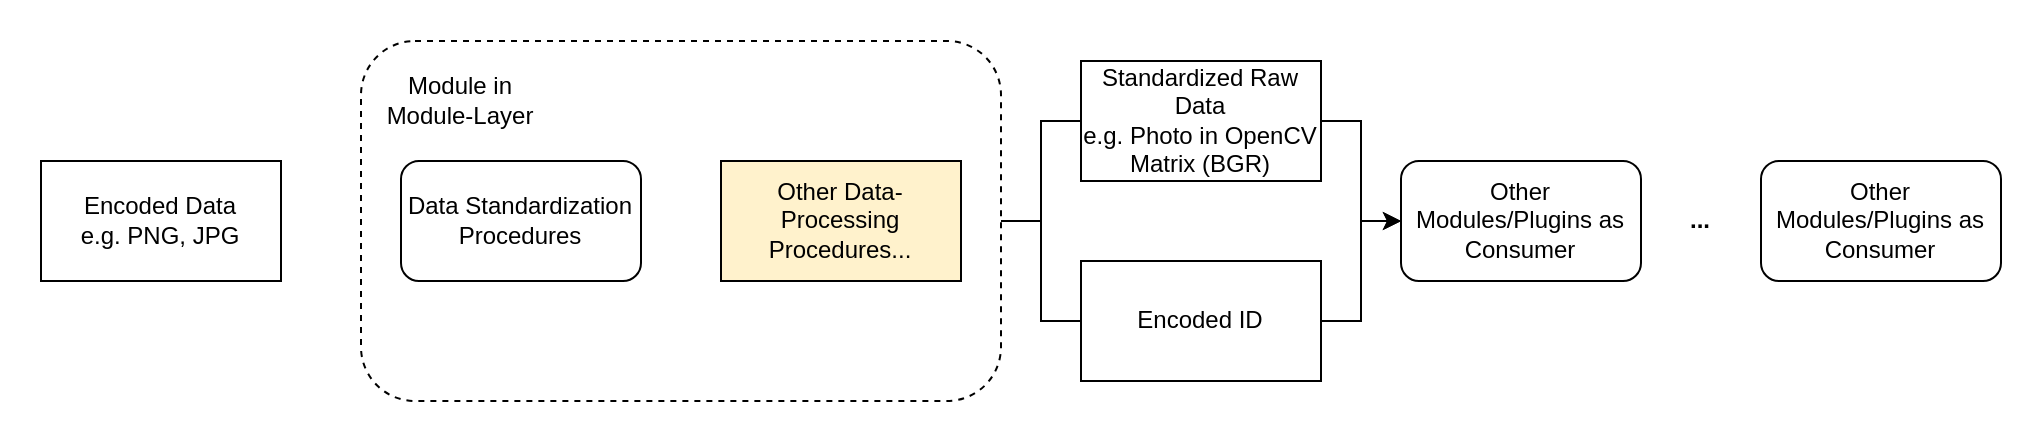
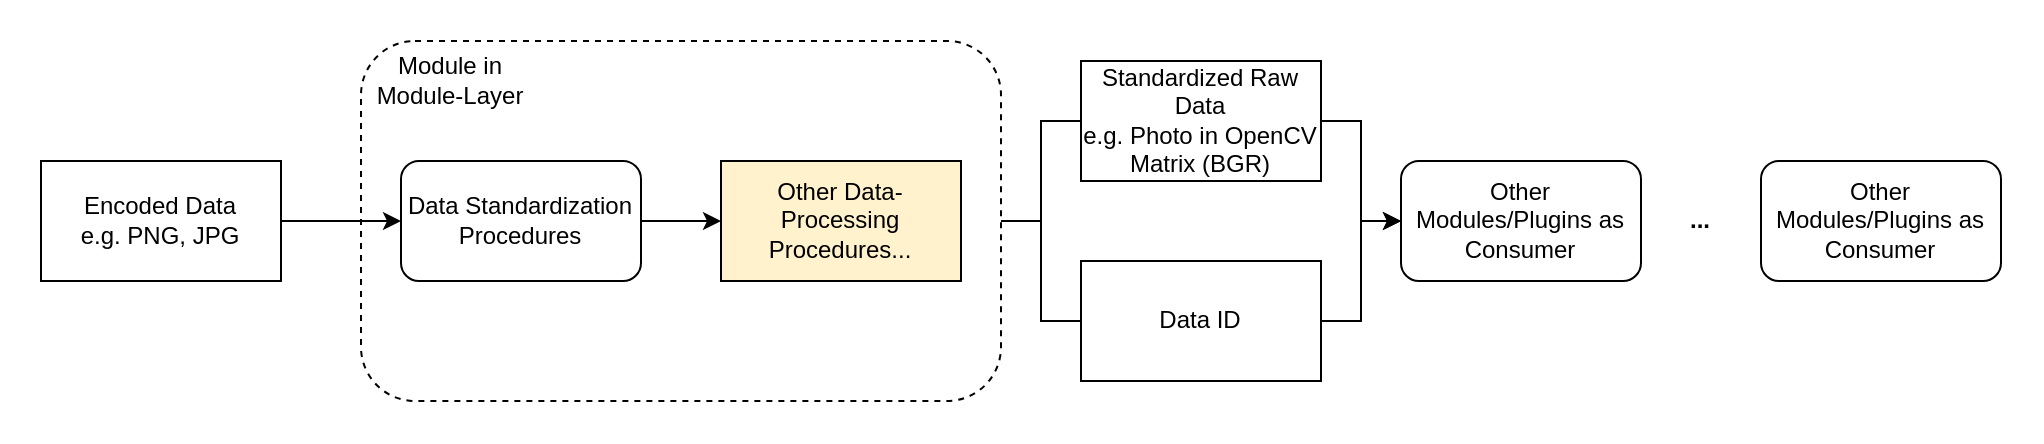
node "Module in Module-Layer": moved (461, 101) -> (451, 81)
edge "Encoded Data e.g. PNG, JPG" -> "Data Standardization Procedures": added
edge "Data Standardization Procedures" -> "Other Data-Processing Procedures...": added
node "Encoded ID": label "Encoded ID" -> "Data ID"
